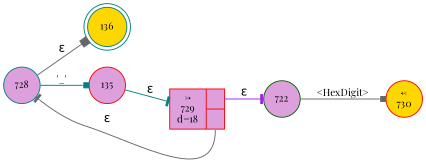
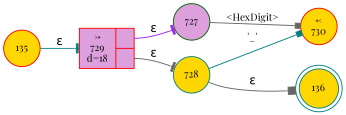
node "728": fillcolor plum -> gold
edge "728" -> "135": now "728" -> "← 730"
node "135": fillcolor plum -> gold
node "722": label "722" -> "727"
